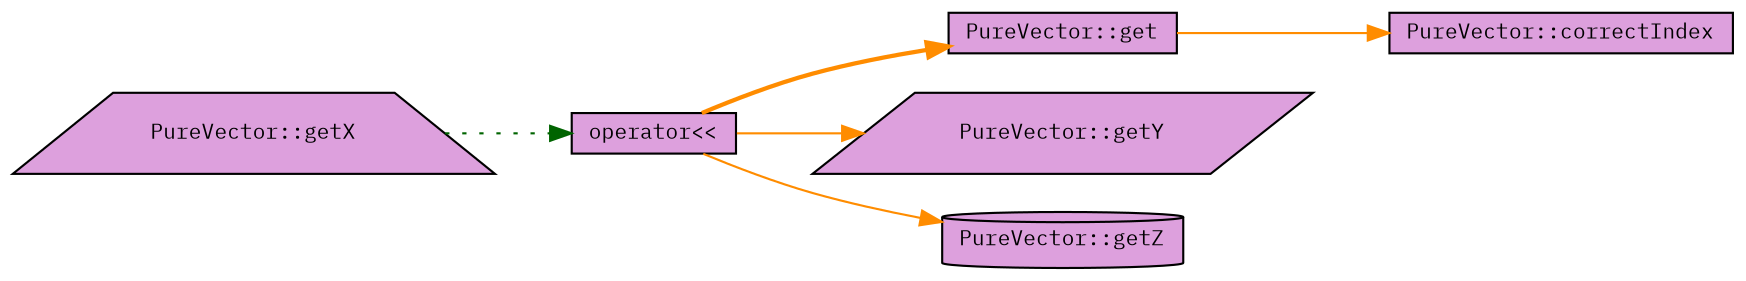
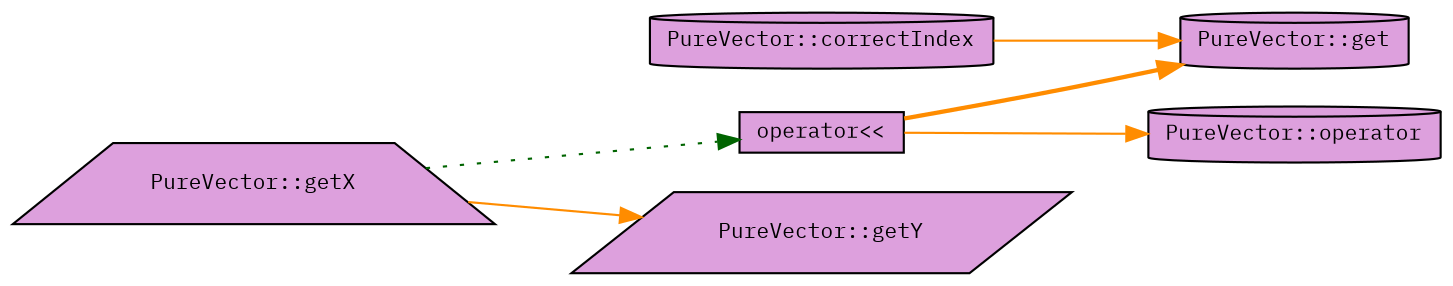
node "PureVector::get": shape box -> cylinder
edge "PureVector::get" -> "PureVector::correctIndex": reversed
node "PureVector::correctIndex": shape box -> cylinder
edge "operator<<" -> "PureVector::getY": now "PureVector::getX" -> "PureVector::getY"
node "PureVector::getZ": label "PureVector::getZ" -> "PureVector::operator"
